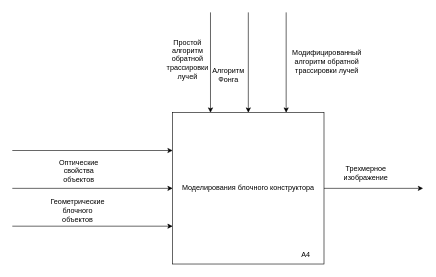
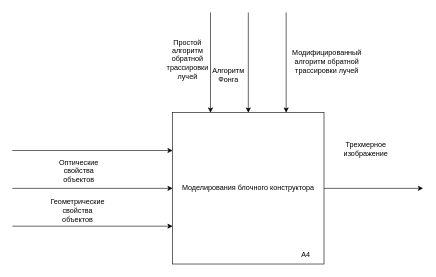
node "Трехмернoe изображениe": moved (366, 173) -> (366, 149)
node "Геометрические блочного объектов": label "Геометрические блочного объектов" -> "Геометрические свойства объектов"
